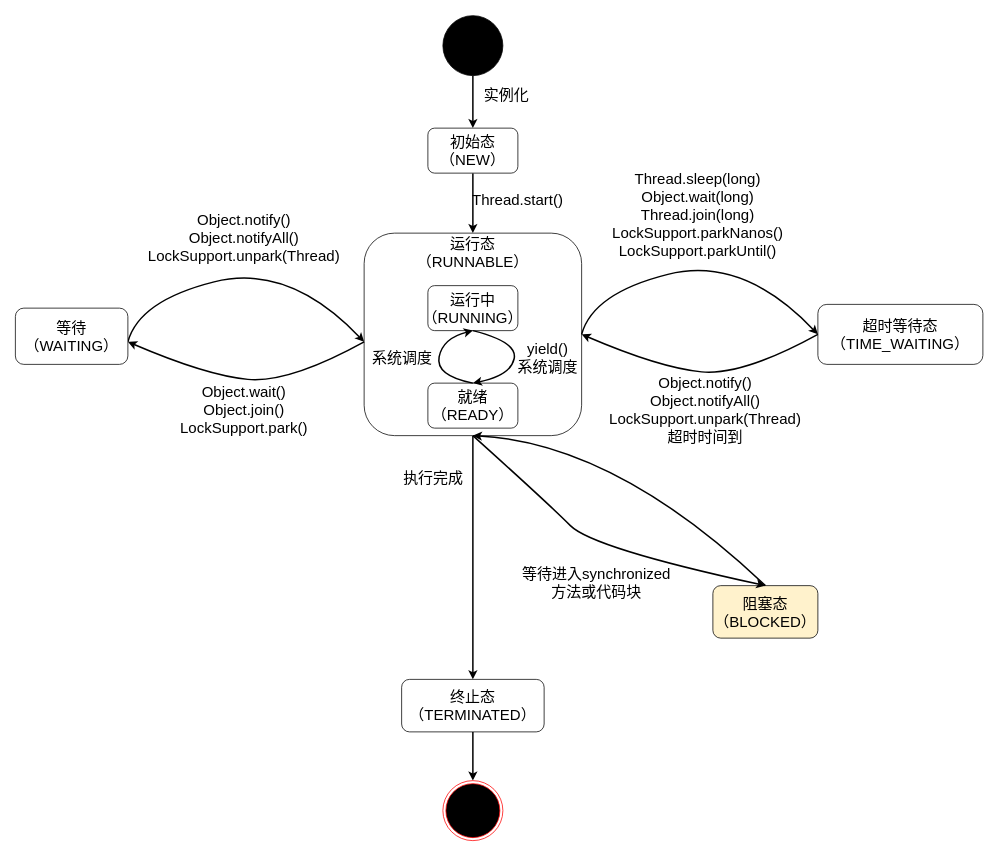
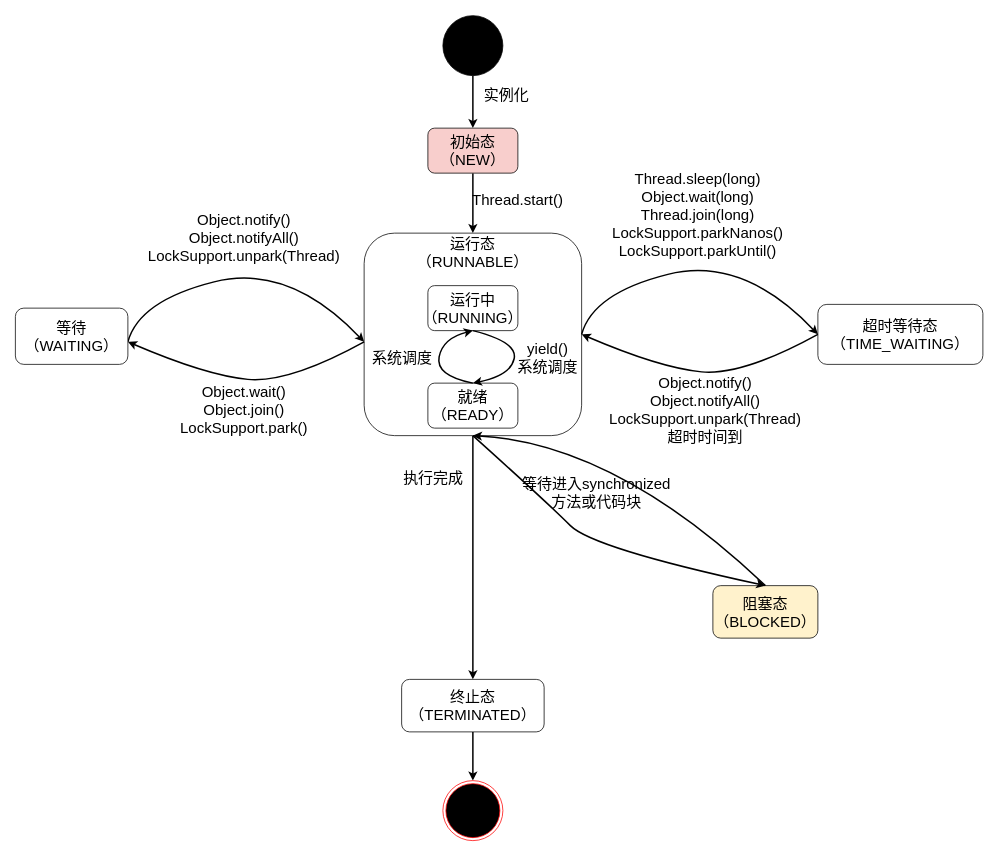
node "初始态 （NEW）": fillcolor #ffffff -> #f8cecc
node "等待进入synchronized方法或代码块": moved (597, 582) -> (597, 492)
